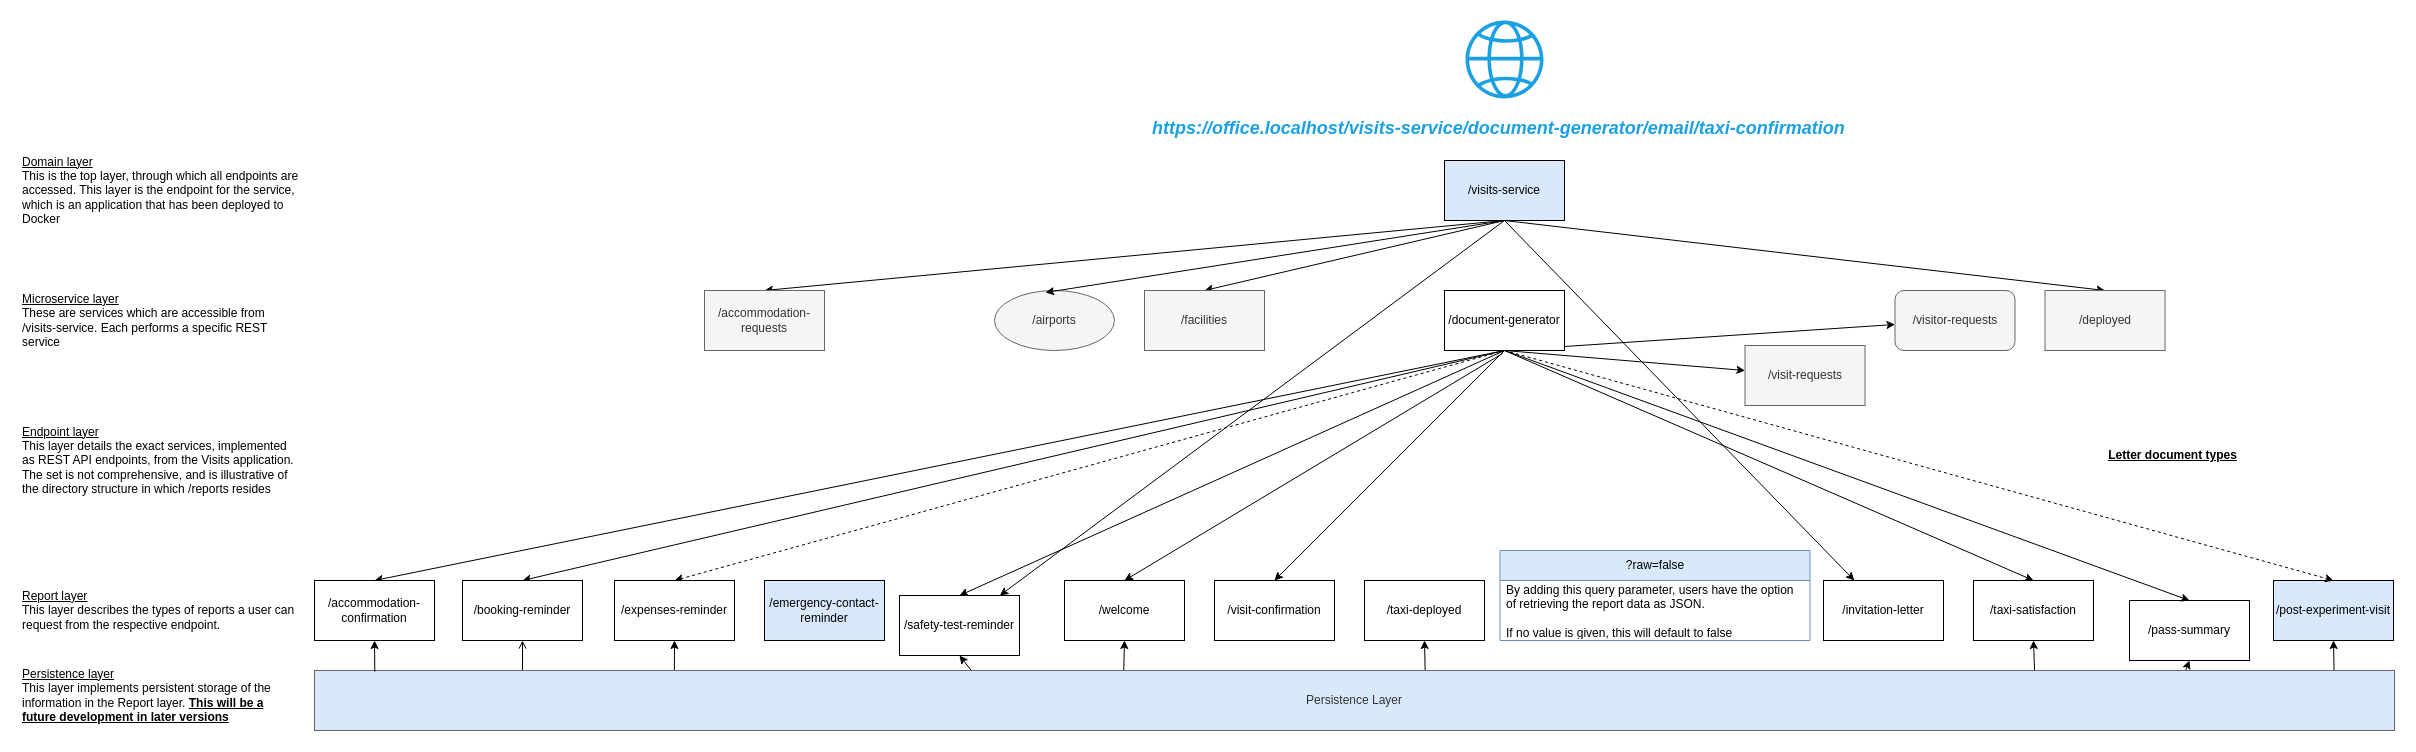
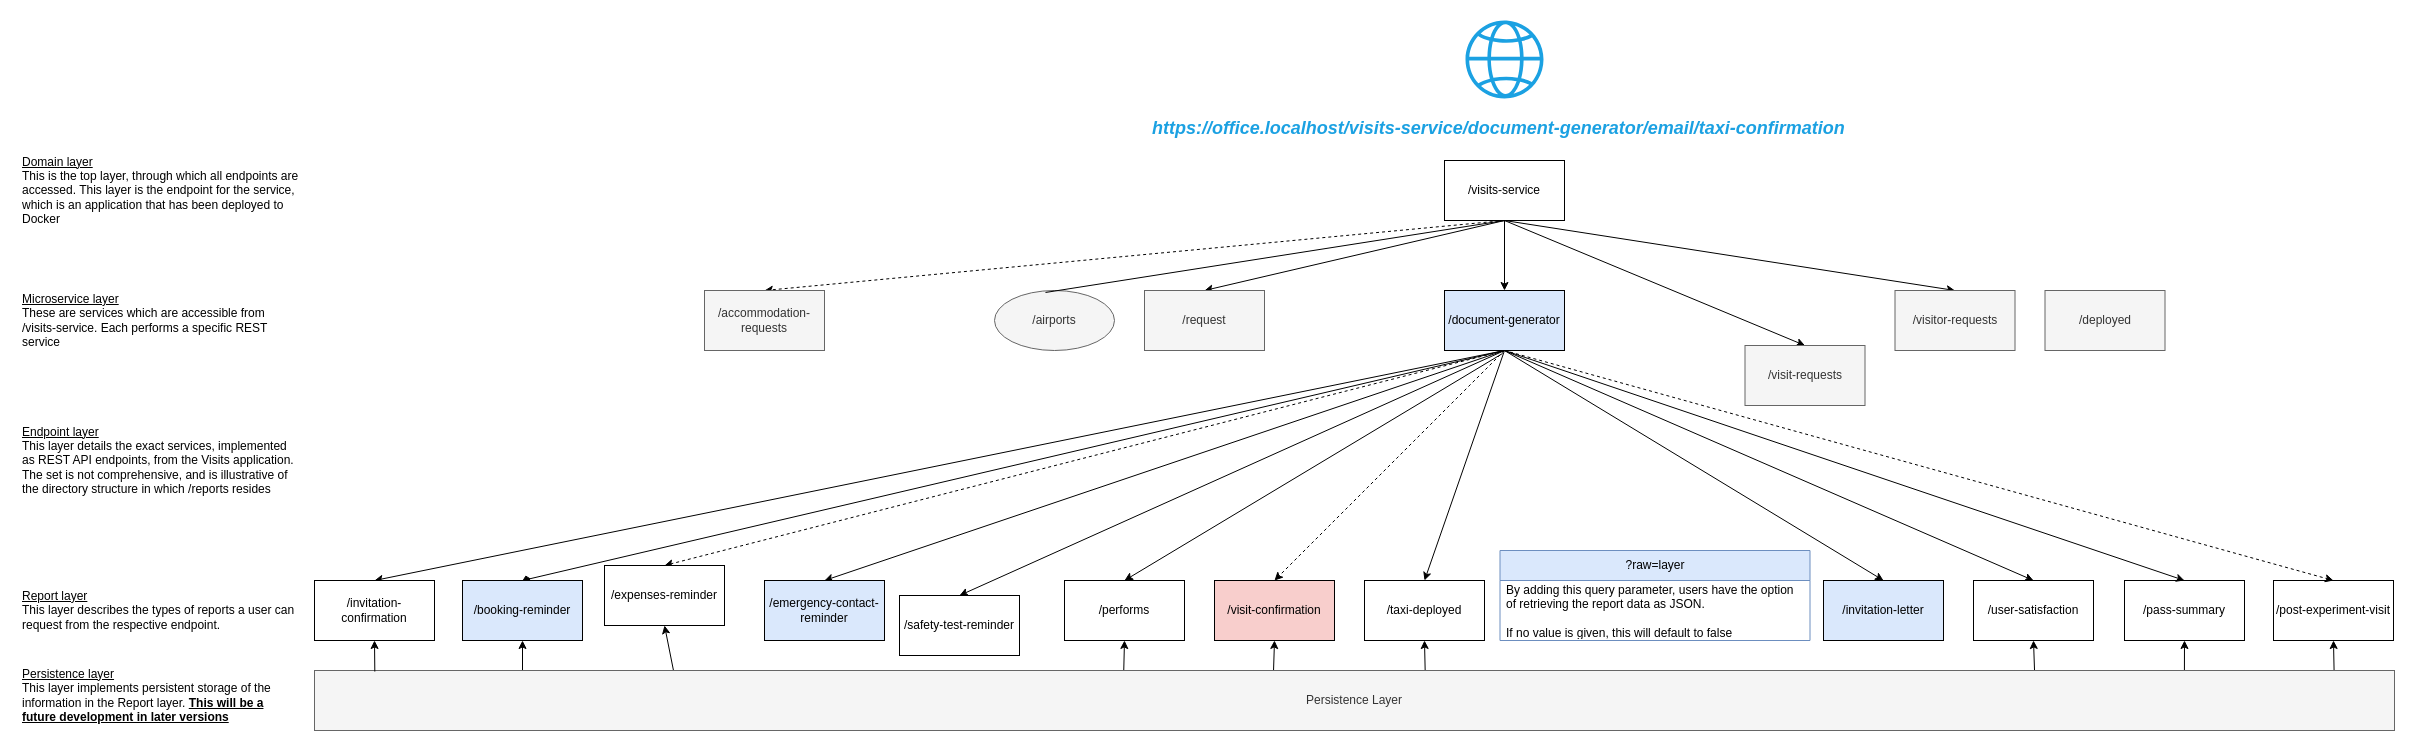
node "/visits-service": fillcolor #dae8fc -> #ffffff
edge "/visits-service" -> "/document-generator": added
edge "/visits-service" -> "/accommodation-requests": style solid -> dashed
edge "/visits-service" -> "/deployed": removed
edge "/visits-service" -> "/airports": arrowhead classic -> none
edge "/visits-service" -> "/safety-test-reminder": now "/visits-service" -> "/visit-requests"
node "/facilities": label "/facilities" -> "/request"
node "/document-generator": fillcolor #ffffff -> #dae8fc
node "/visitor-requests": shape rounded rectangle -> rectangle
edge "/document-generator" -> "/visitor-requests": now "/document-generator" -> "/taxi-deployed"
edge "/document-generator" -> "/visit-requests": now "/document-generator" -> "/invitation-letter"
edge "/visits-service" -> "/invitation-letter": now "/visits-service" -> "/visitor-requests"
node "Letter document types": removed
edge "/document-generator" -> "/visit-confirmation": style solid -> dashed
edge "/document-generator" -> "/emergency-contact-reminder": added
node "?raw=false": label "?raw=false" -> "?raw=layer"
edge "/document-generator" -> "/booking-reminder": arrowhead classic -> diamond
node "/accommodation-confirmation": label "/accommodation-confirmation" -> "/invitation-confirmation"
node "/booking-reminder": fillcolor #ffffff -> #dae8fc
node "/expenses-reminder": moved (675, 611) -> (665, 596)
node "/welcome": label "/welcome" -> "/performs"
node "/visit-confirmation": fillcolor #ffffff -> #f8cecc
node "/invitation-letter": fillcolor #ffffff -> #dae8fc
node "/taxi-satisfaction": label "/taxi-satisfaction" -> "/user-satisfaction"
node "/post-experiment-visit": fillcolor #dae8fc -> #ffffff
node "/pass-summary": moved (2190, 631) -> (2185, 611)
edge "Persistence Layer" -> "/booking-reminder": arrowhead open -> classic
edge "Persistence Layer" -> "/visit-confirmation": added
edge "Persistence Layer" -> "/safety-test-reminder": removed
node "Persistence Layer": fillcolor #dae8fc -> #f5f5f5
